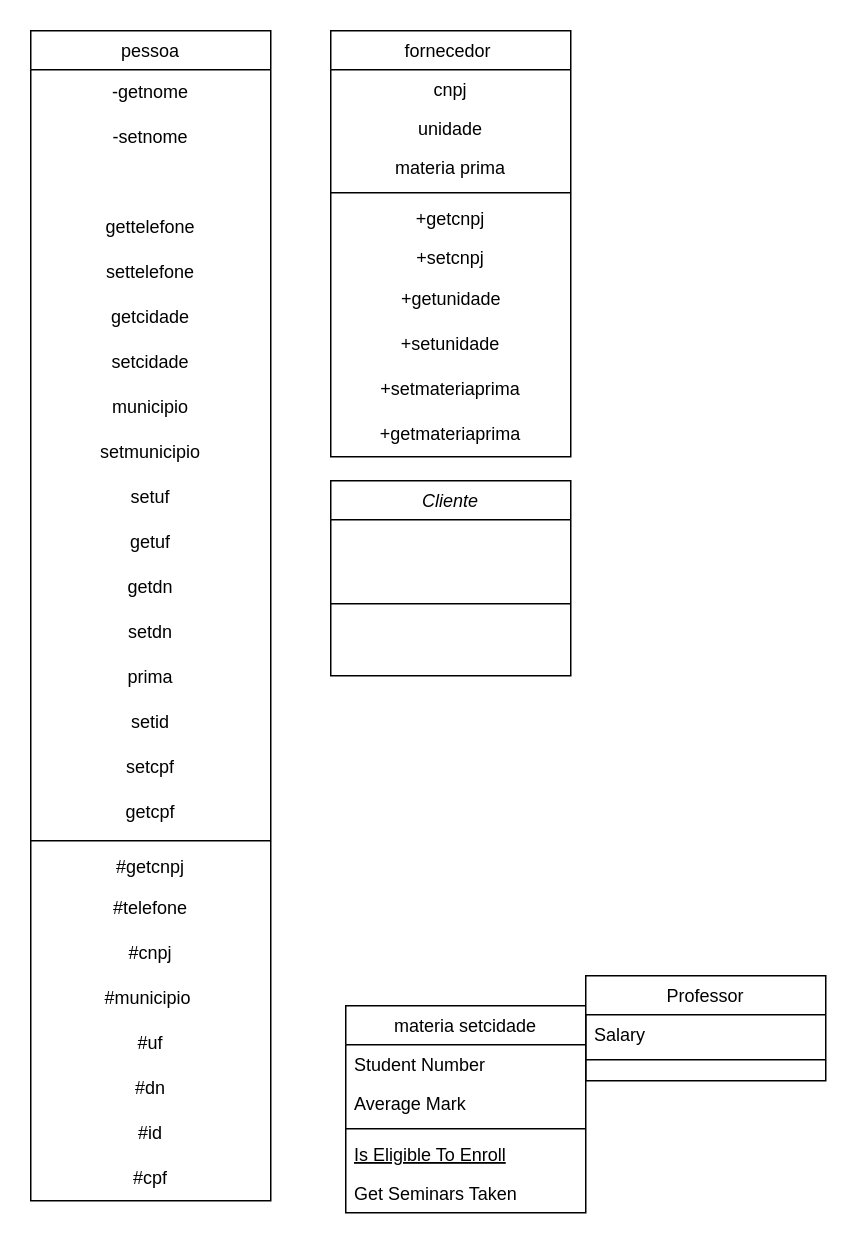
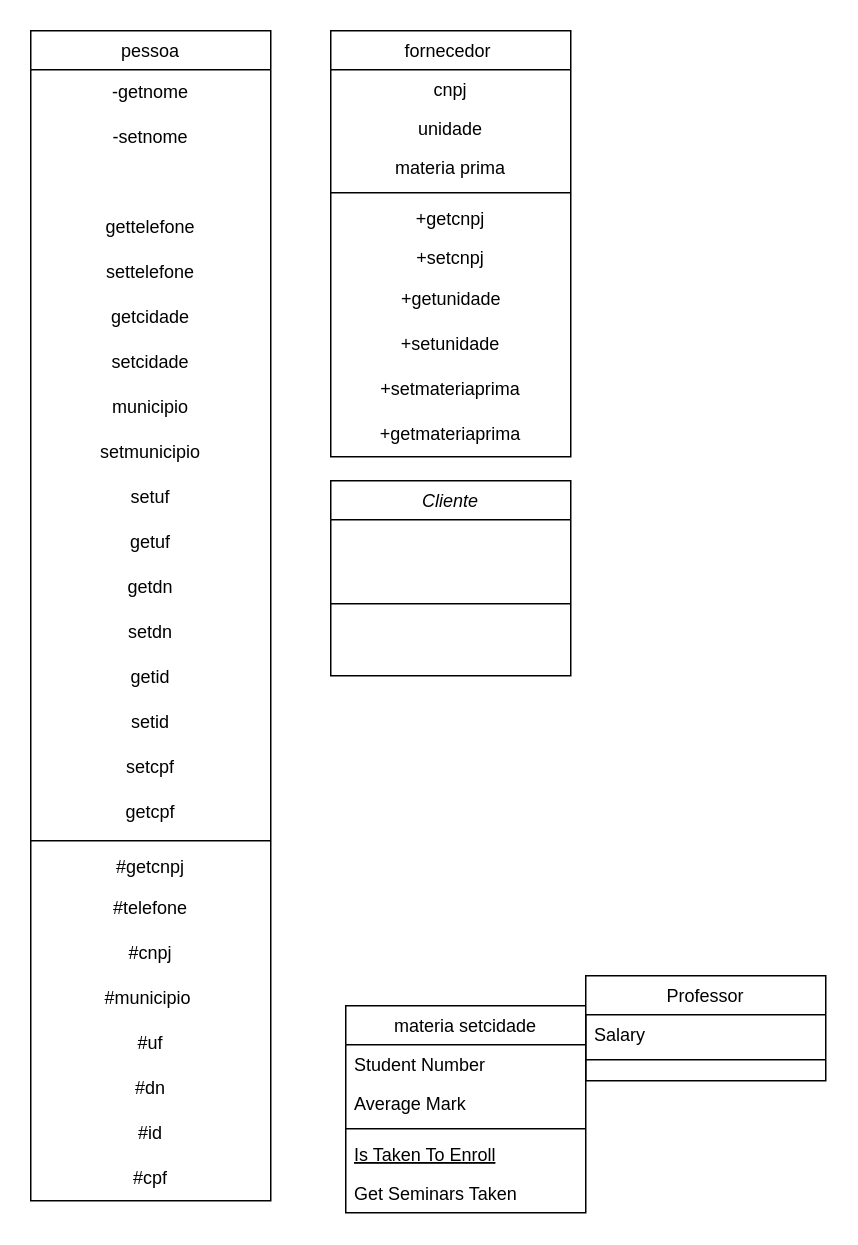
node "prima": label "prima" -> "getid"
node "Is Eligible To Enroll": label "Is Eligible To Enroll" -> "Is Taken To Enroll"
